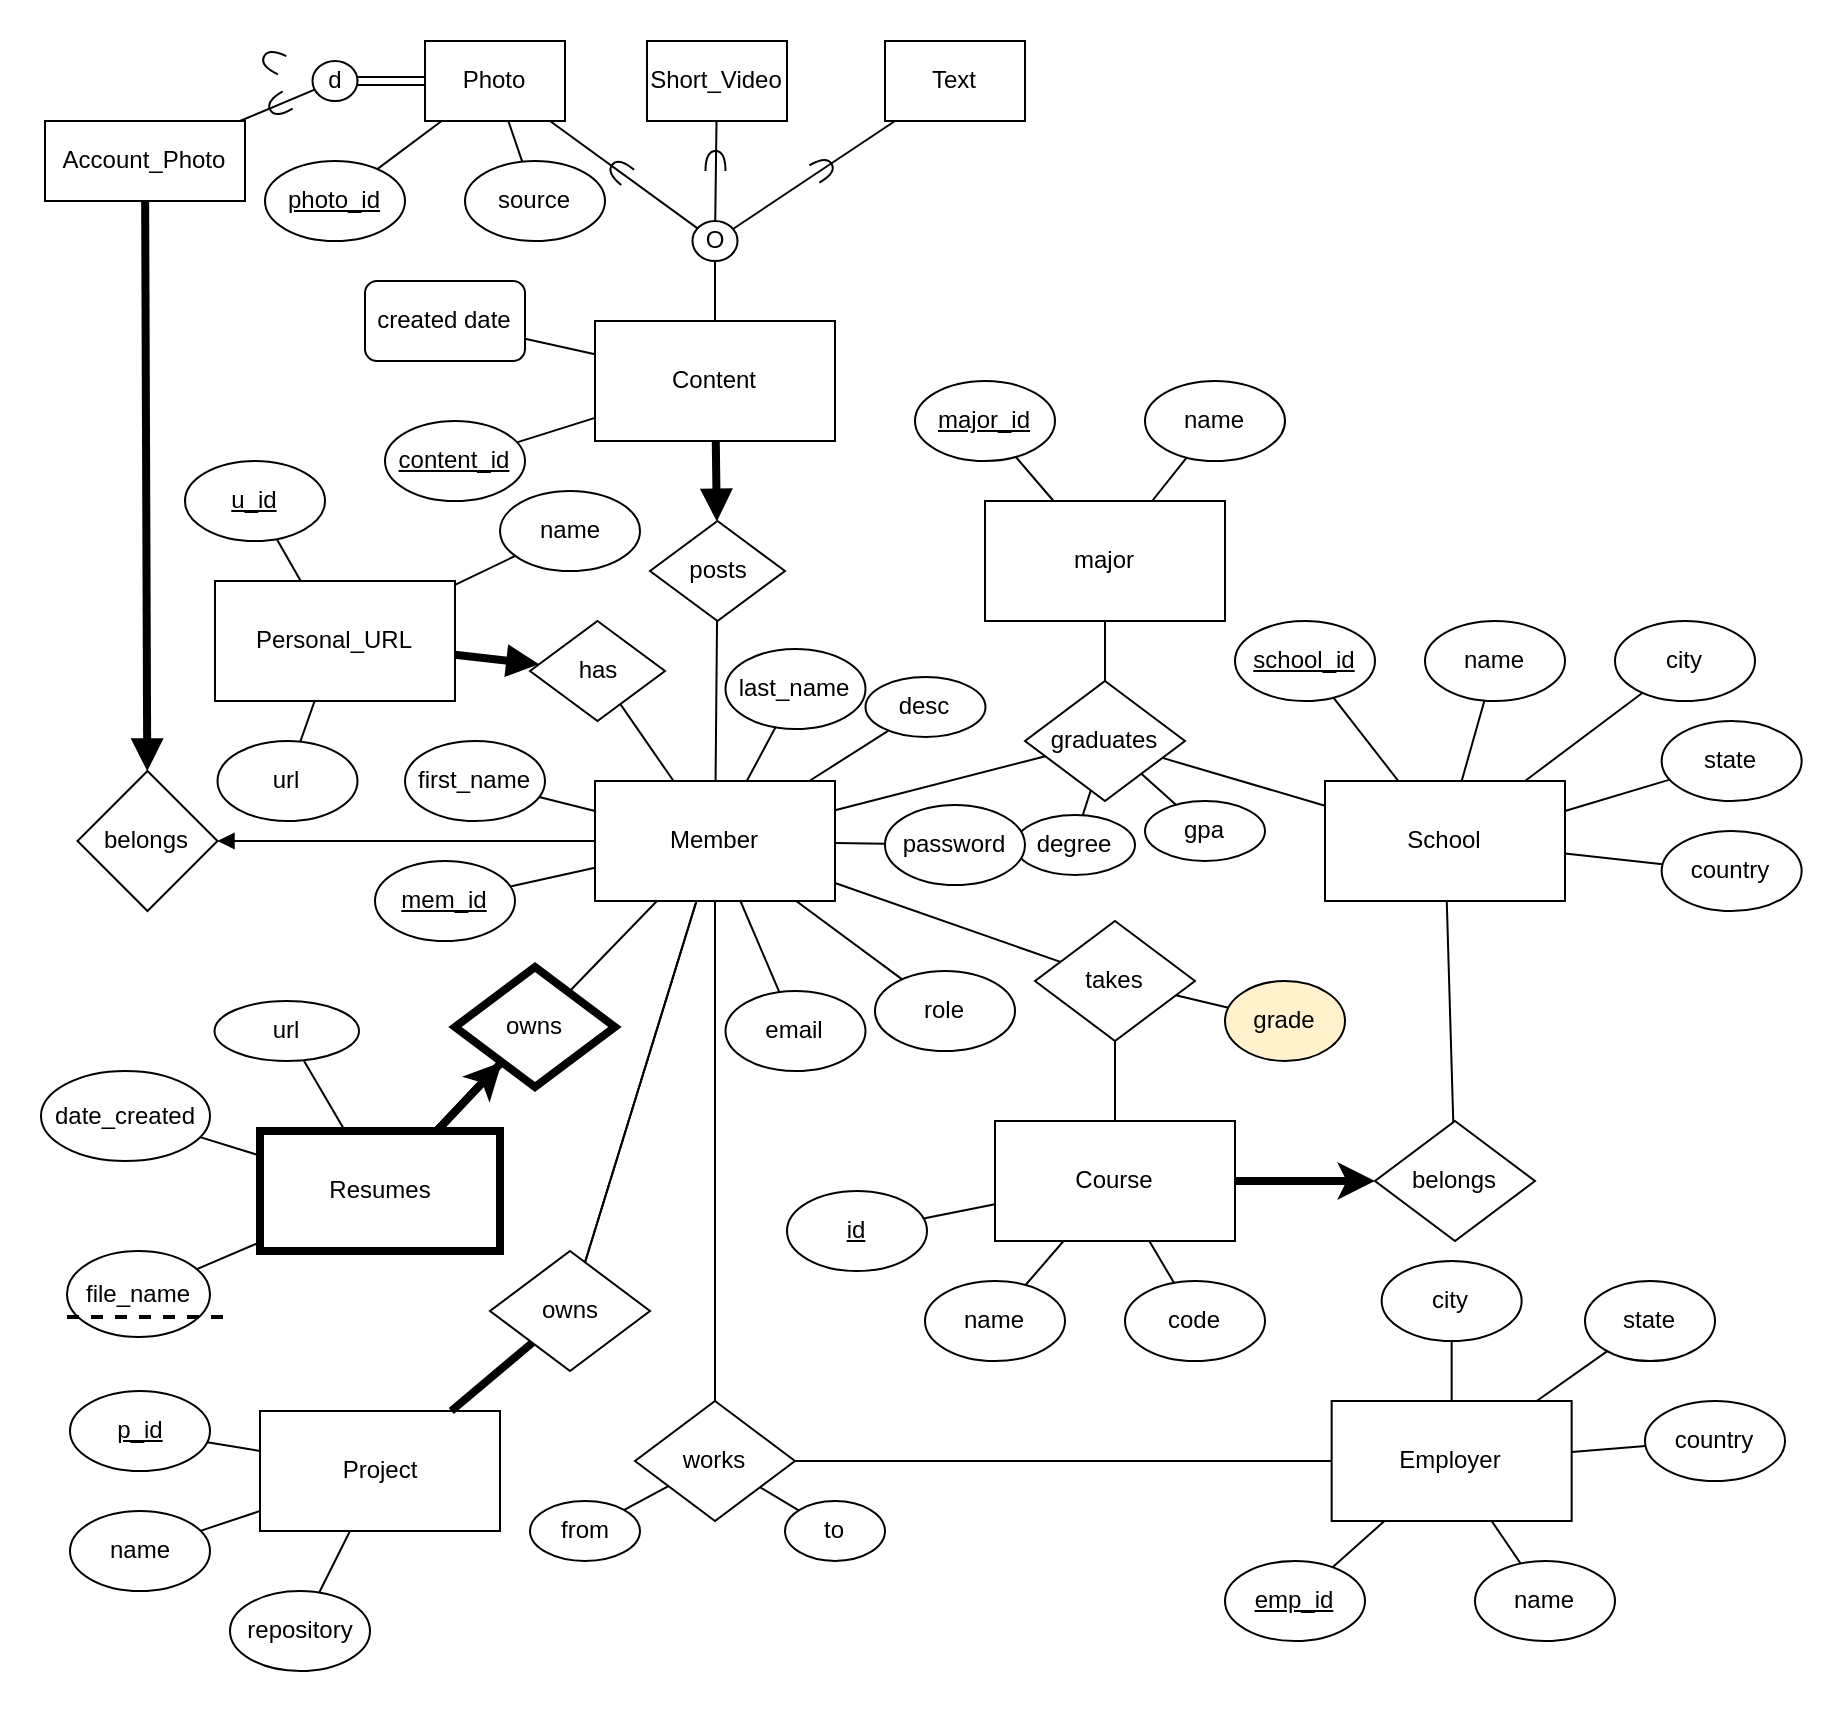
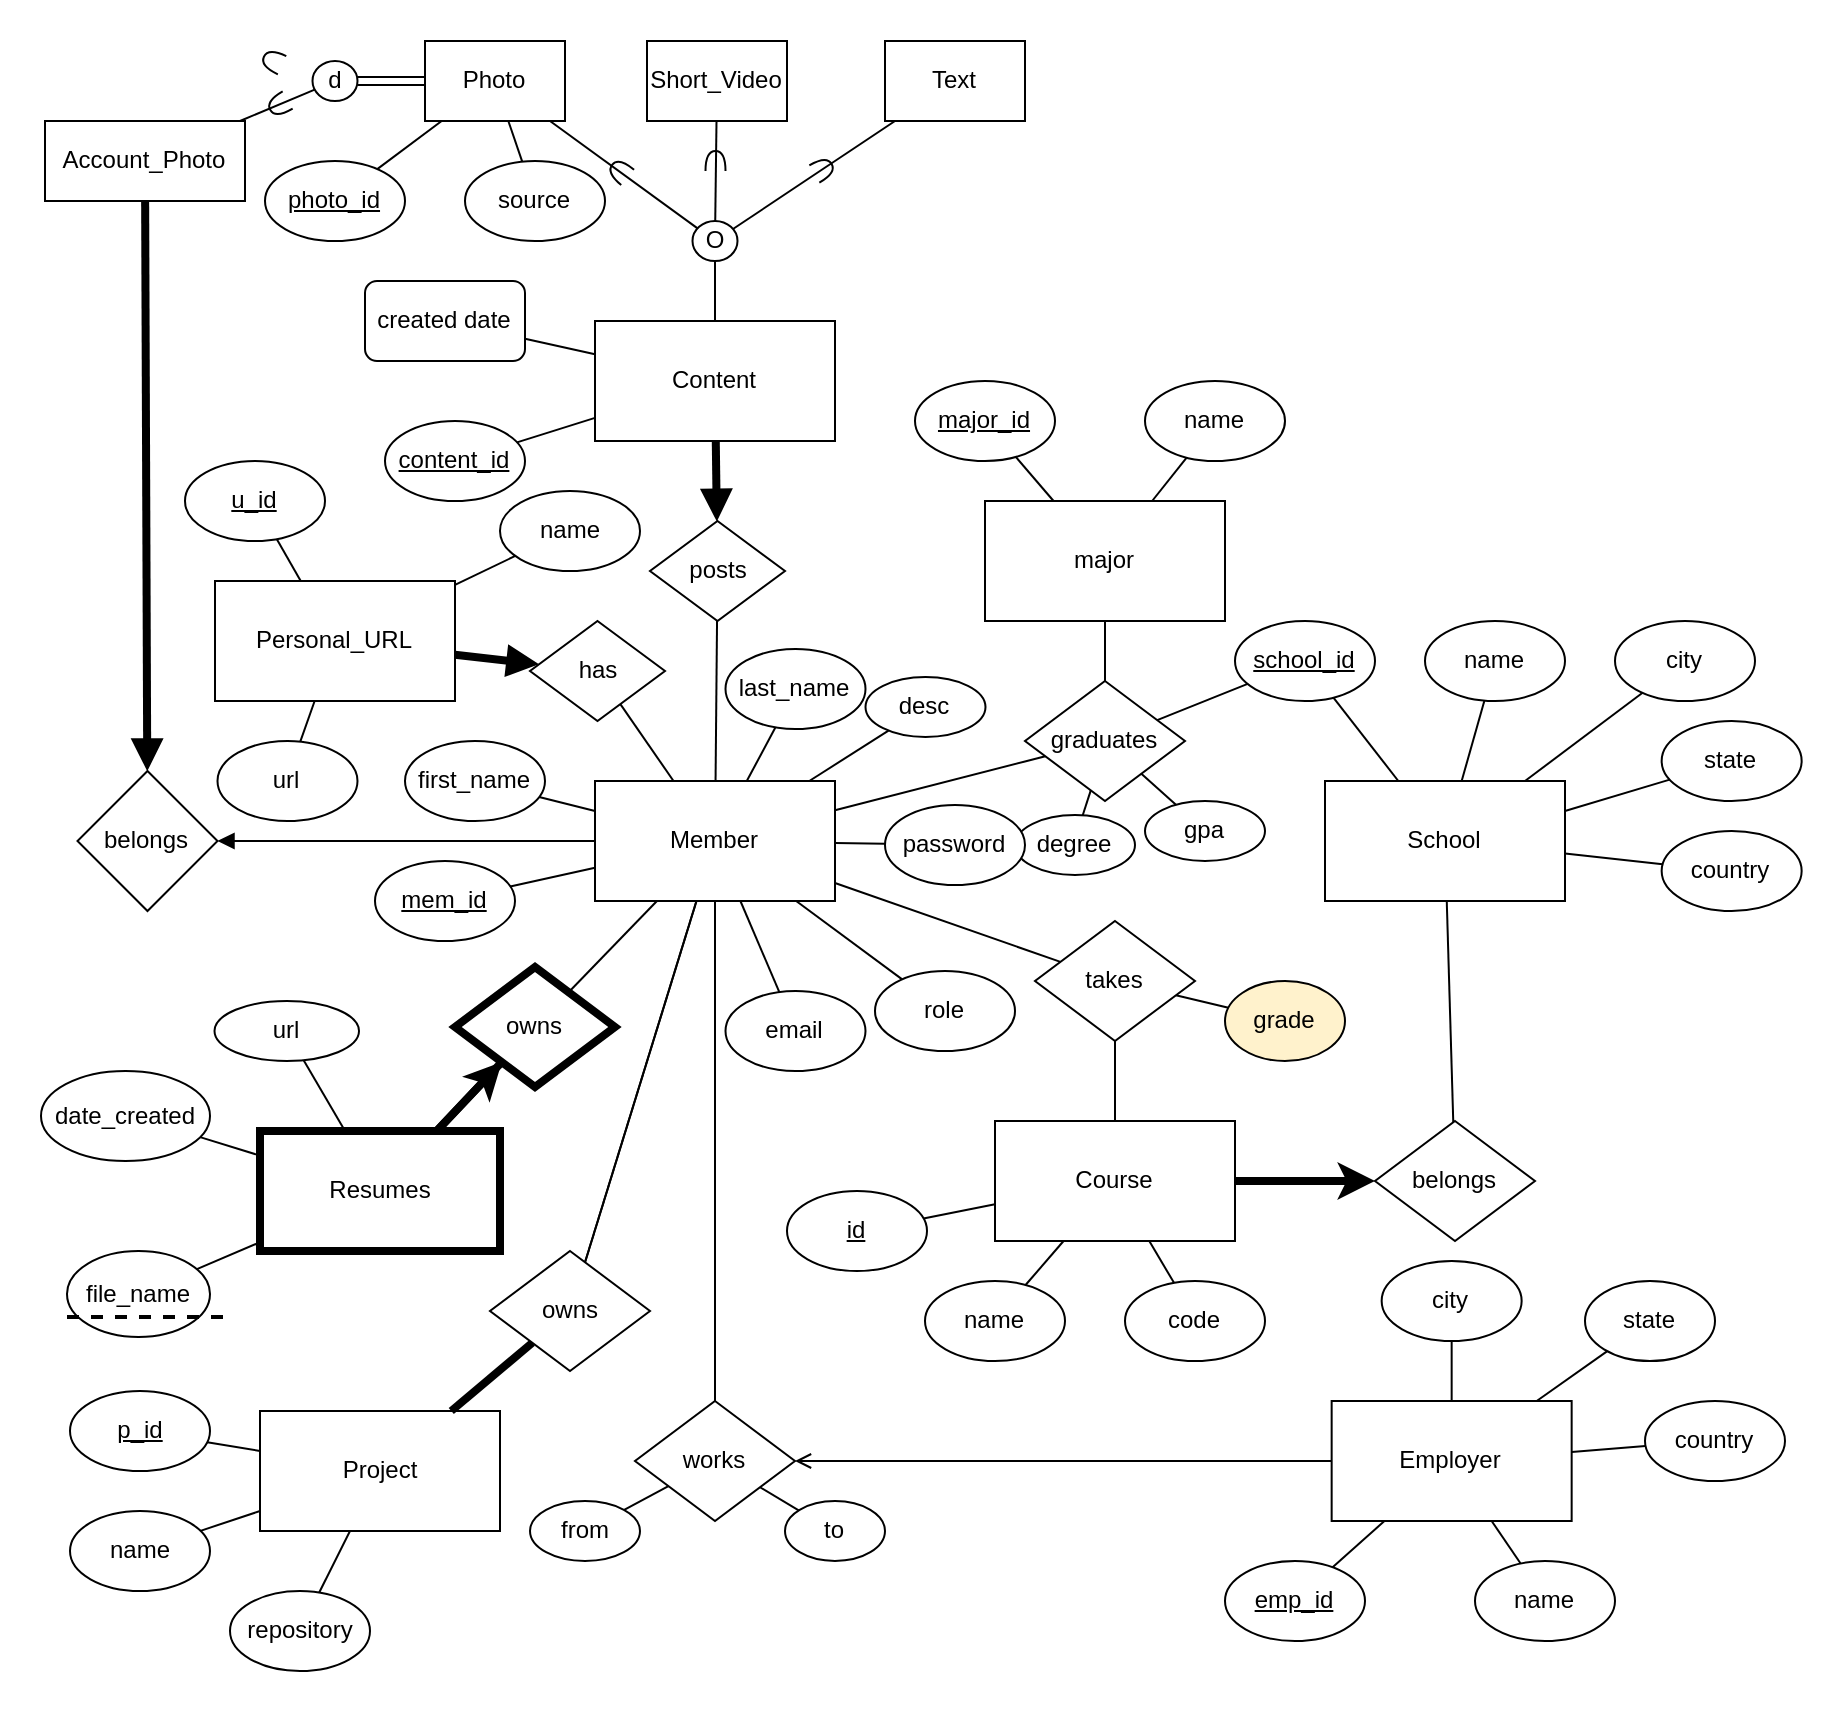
edge "graduates" -- "School": now "graduates" -- "school_id"
edge "works" -- "Employer": arrowhead none -> open
